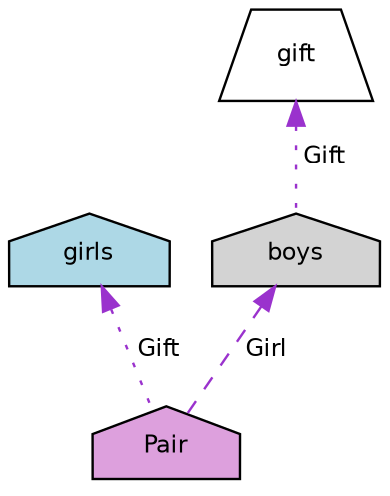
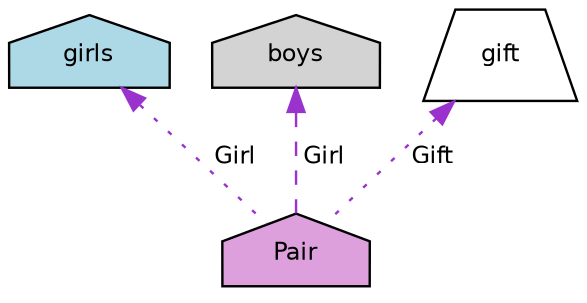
edge "boys" -> "gift": now "Pair" -> "gift"
edge "Pair" -> "girls": label " Gift" -> " Girl"
